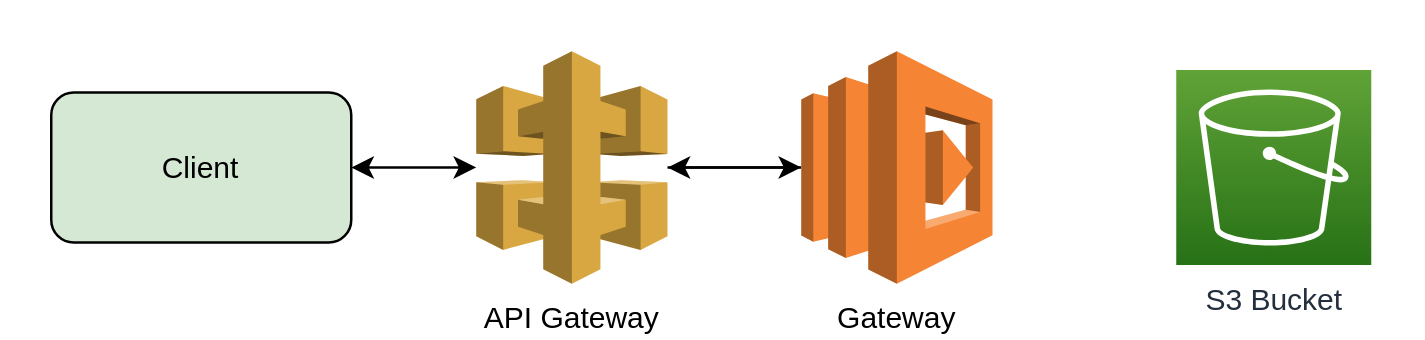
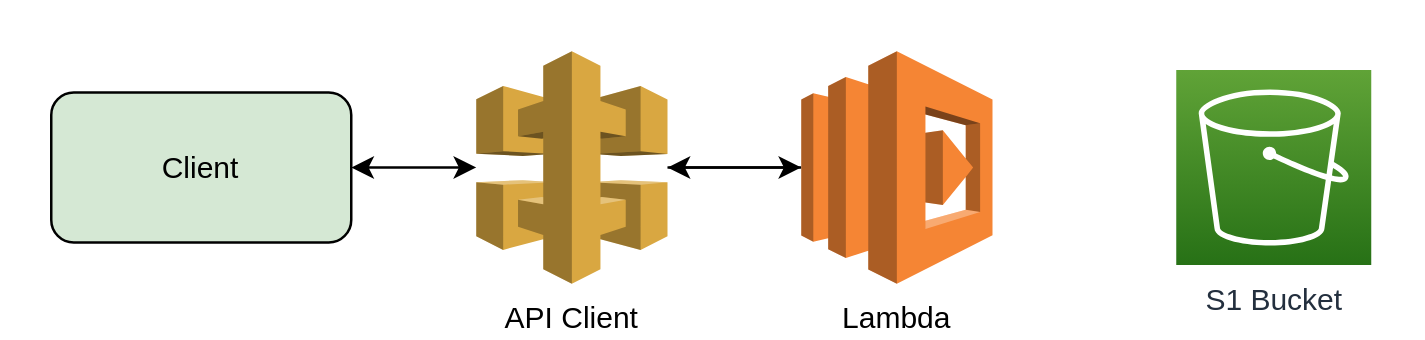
node "S3 Bucket": label "S3 Bucket" -> "S1 Bucket"
node "API Gateway": label "API Gateway" -> "API Client"
node "Gateway": label "Gateway" -> "Lambda"
